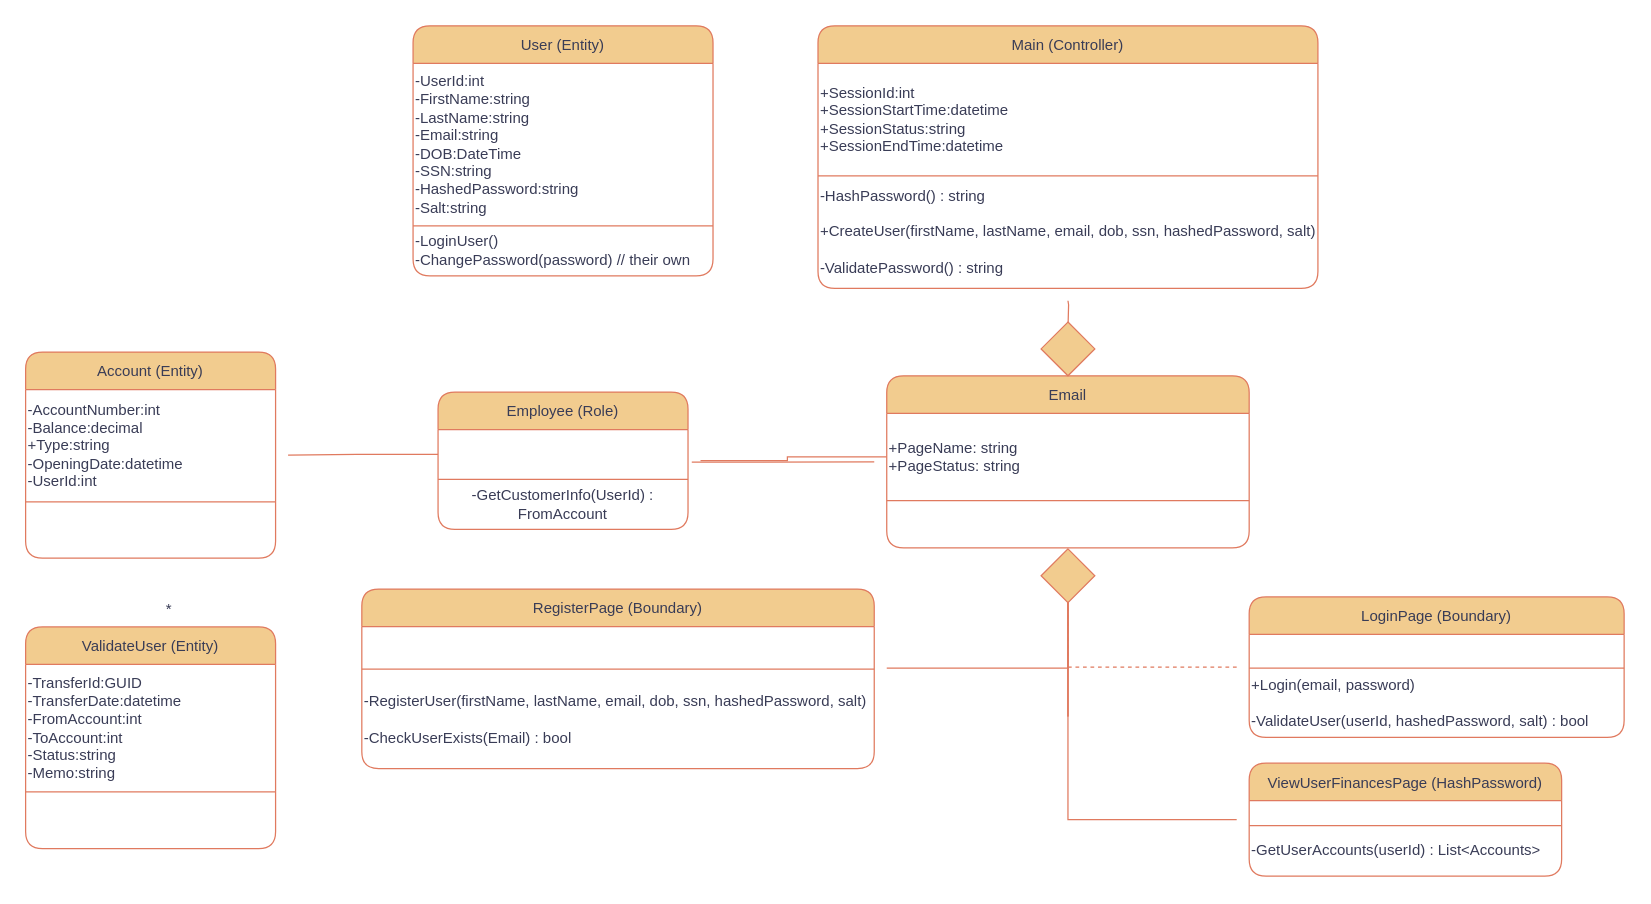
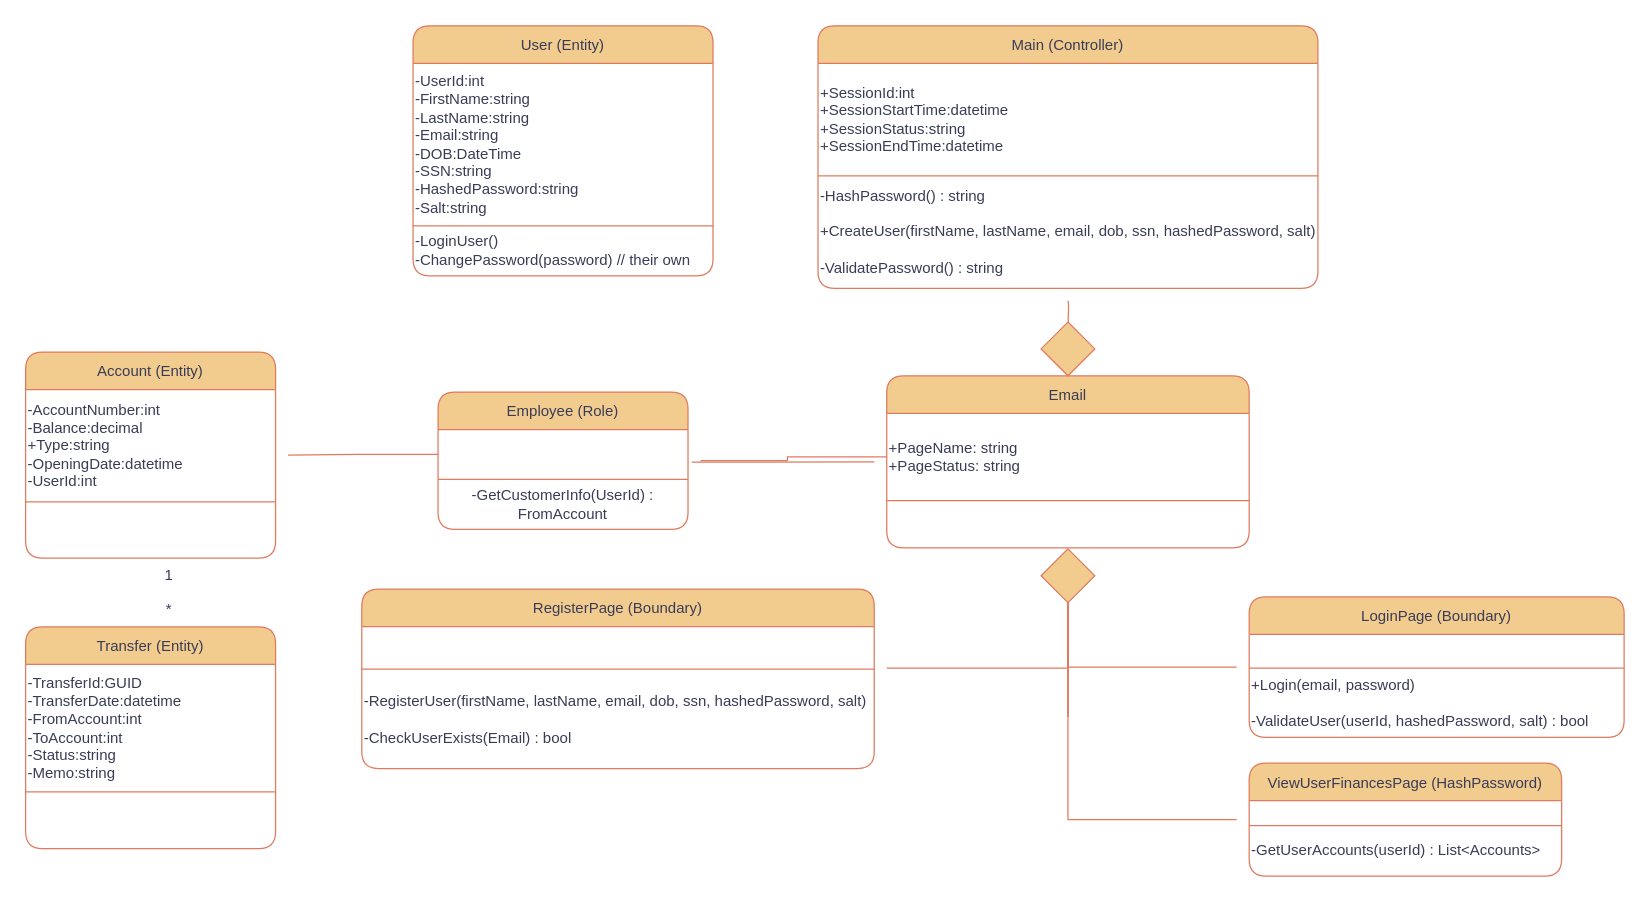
node "1": added
node "ValidateUser (Entity)": label "ValidateUser (Entity)" -> "Transfer (Entity)"
edge "Email" -- "LoginPage (Boundary)": style dashed -> solid
